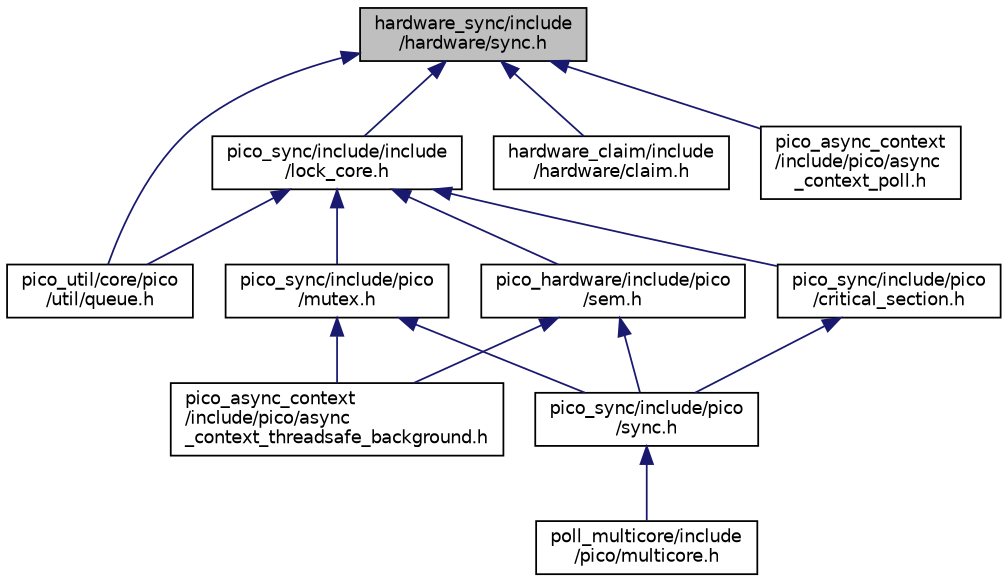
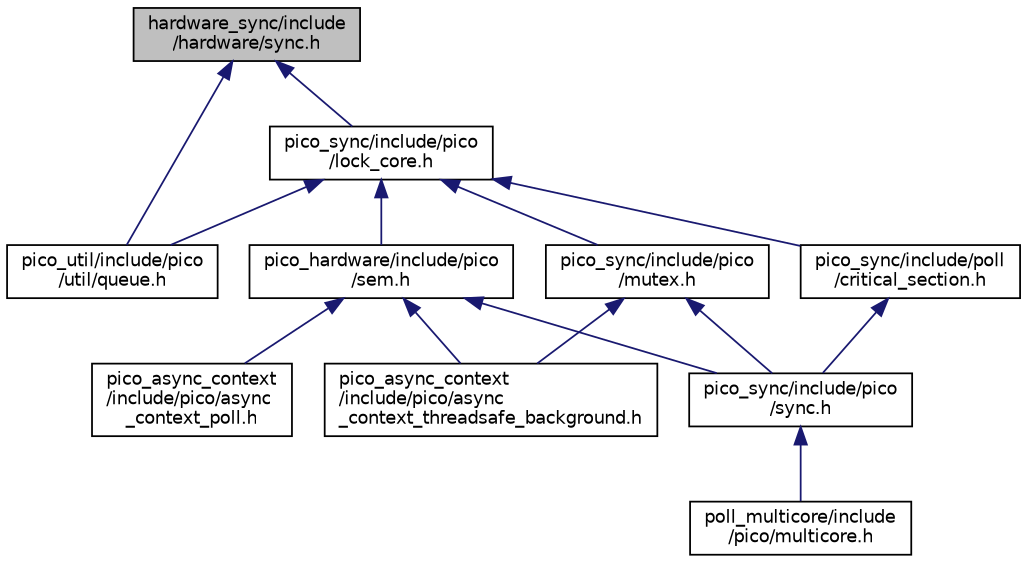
edge "pico_async_context /include/pico/async _context_poll.h" -> "hardware_sync/include /hardware/sync.h": now "pico_async_context /include/pico/async _context_poll.h" -> "pico_hardware/include/pico /sem.h"
node "pico_sync/include/include /lock_core.h": label "pico_sync/include/include /lock_core.h" -> "pico_sync/include/pico /lock_core.h"
node "hardware_claim/include /hardware/claim.h": removed
node "pico_util/core/pico /util/queue.h": label "pico_util/core/pico /util/queue.h" -> "pico_util/include/pico /util/queue.h"
node "pico_sync/include/pico /critical_section.h": label "pico_sync/include/pico /critical_section.h" -> "pico_sync/include/poll /critical_section.h"
